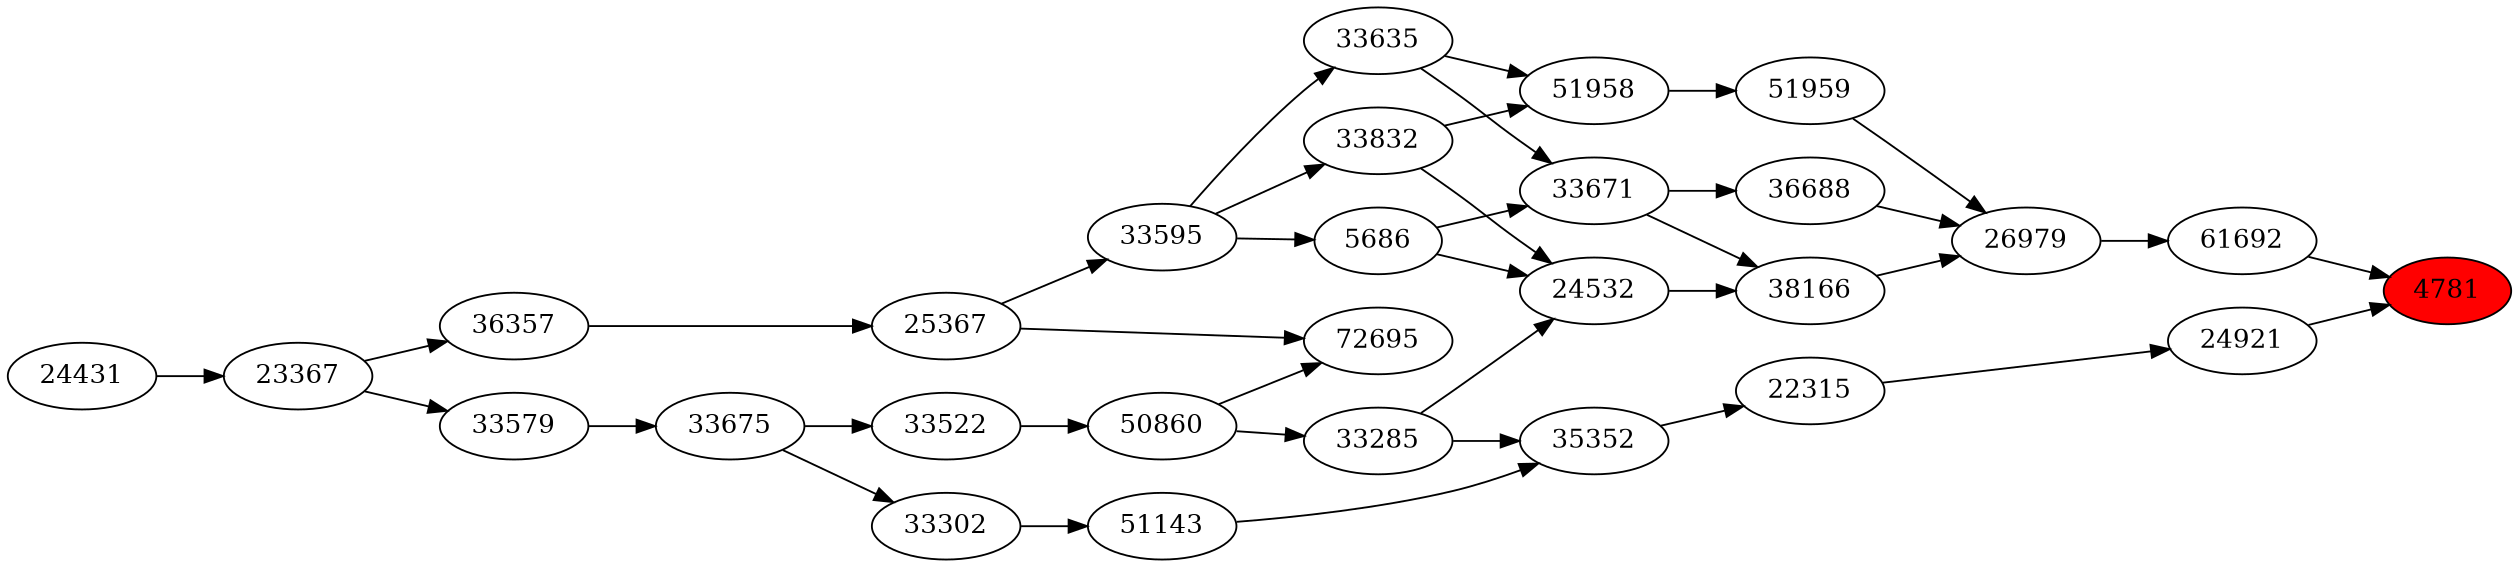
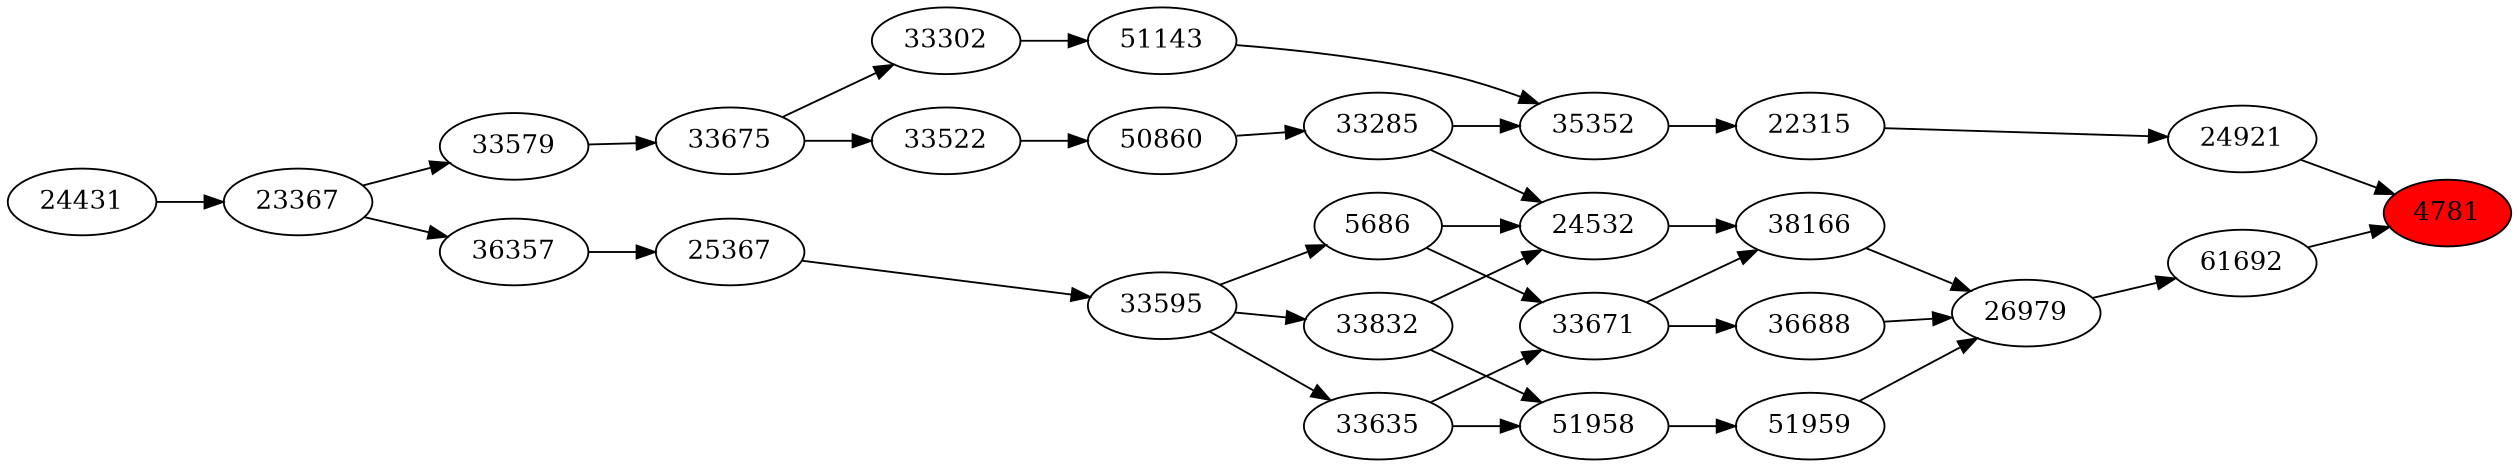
node "72695": removed
